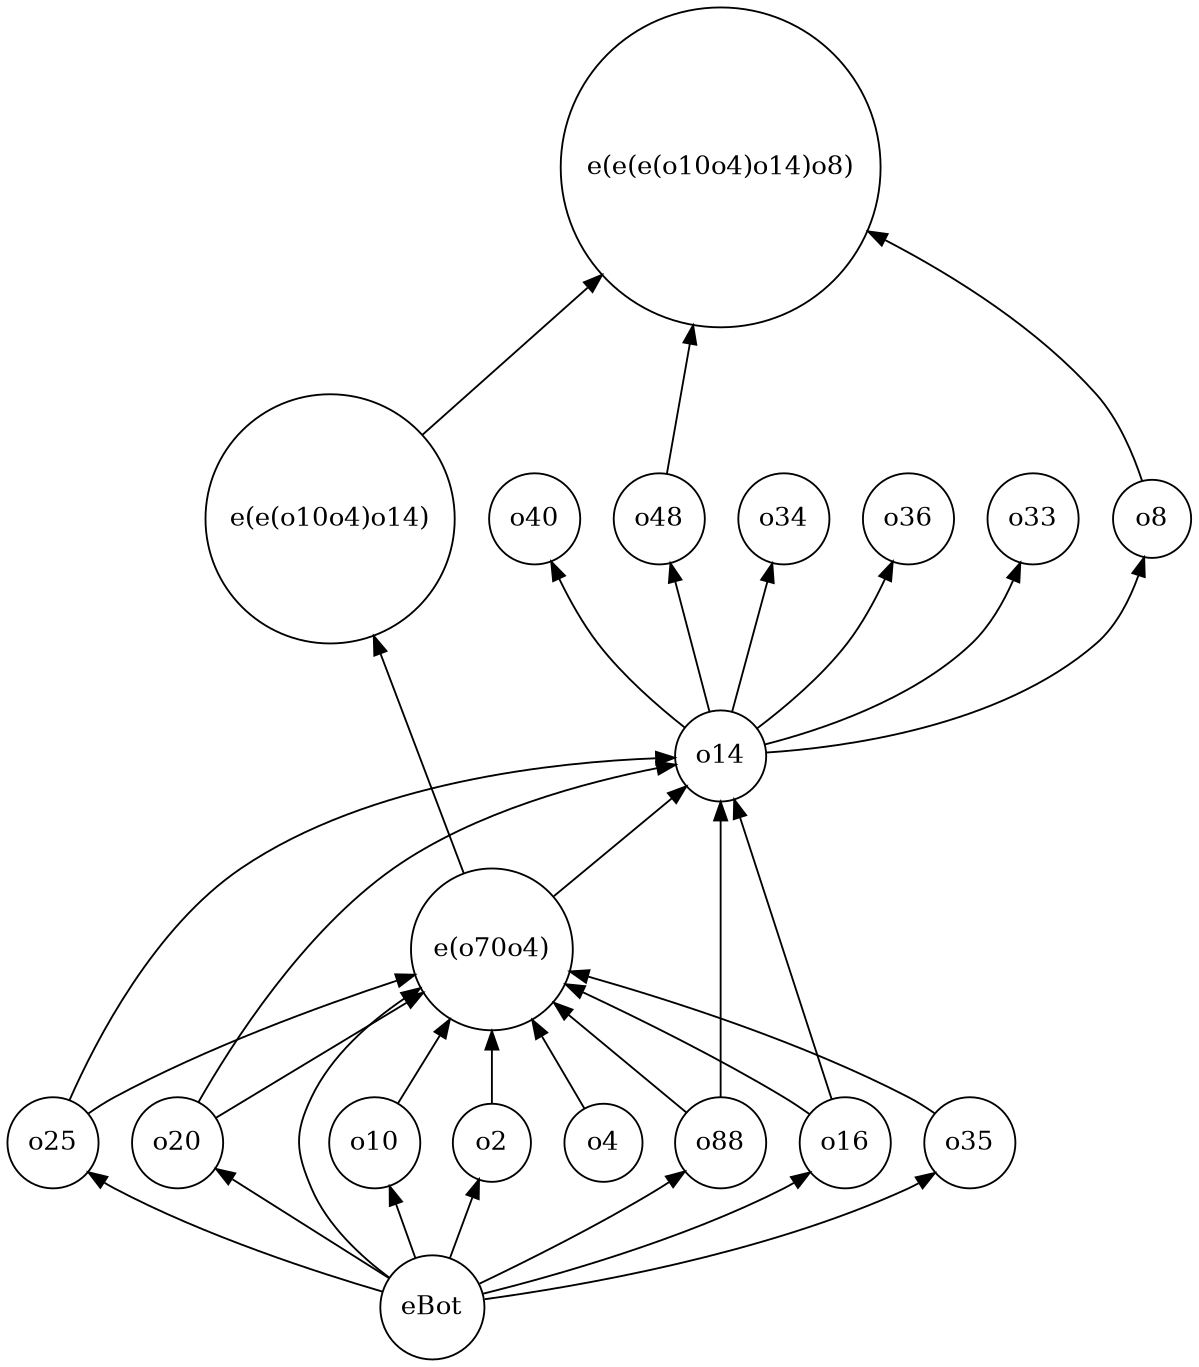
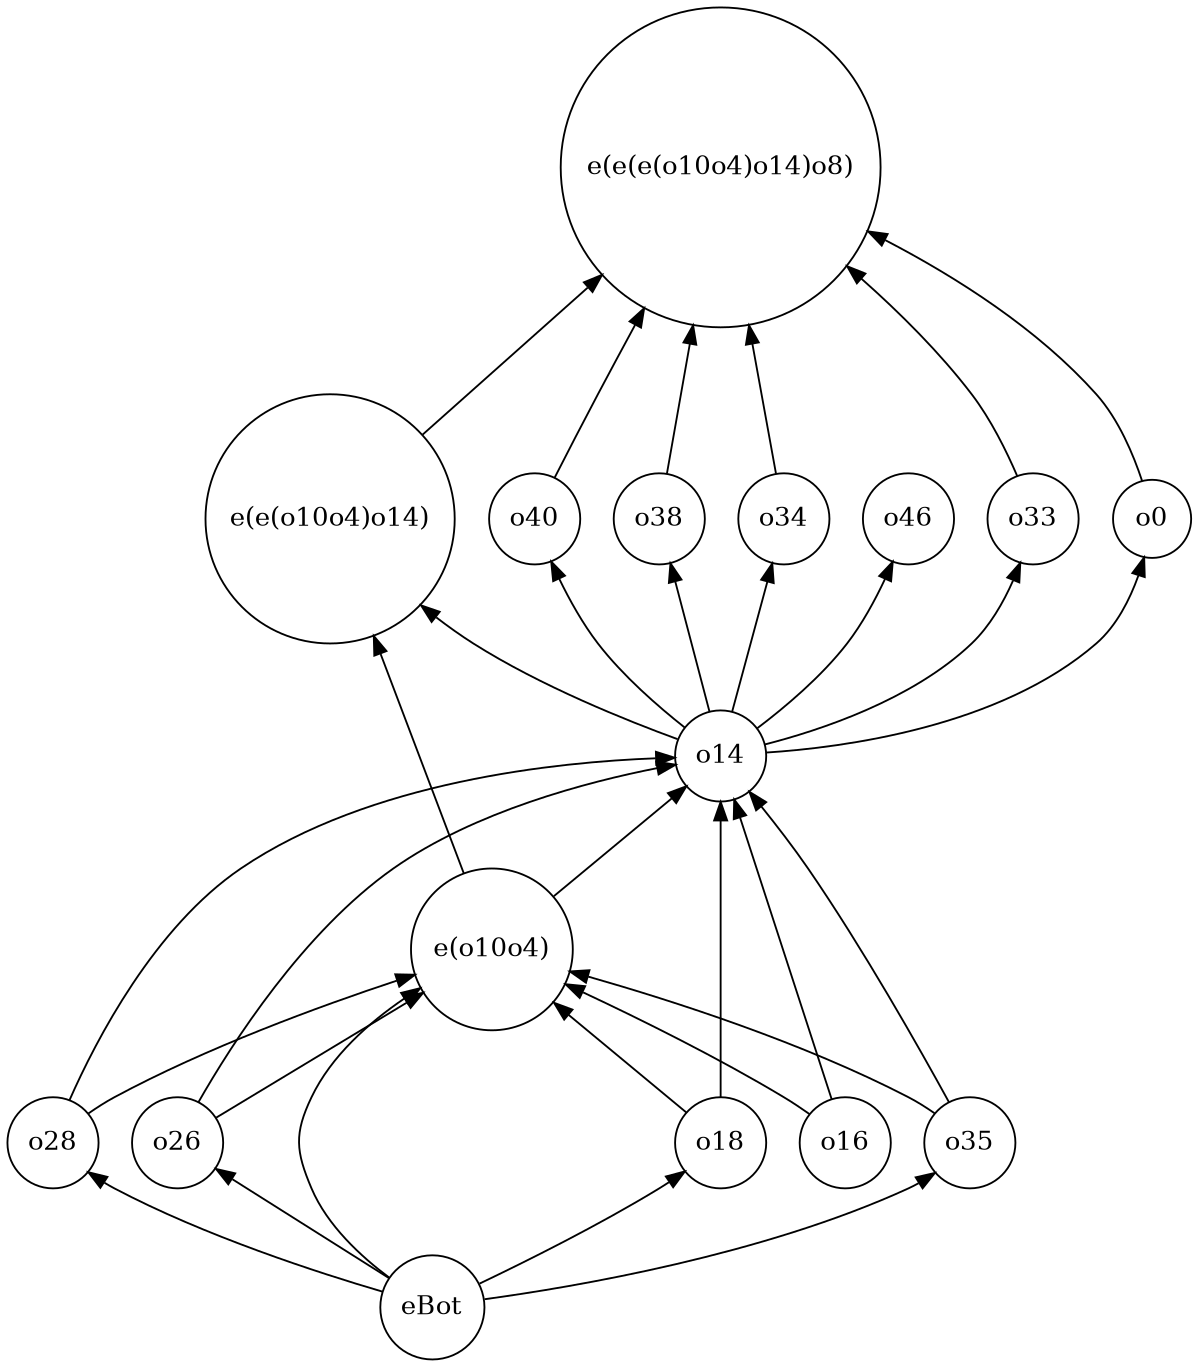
edge "o33" -> "e(e(e(o10o4)o14)o8)": added
edge "o40" -> "e(e(e(o10o4)o14)o8)": added
edge "o34" -> "e(e(e(o10o4)o14)o8)": added
node "o48": label "o48" -> "o38"
node "o36": label "o36" -> "o46"
node "o8": label "o8" -> "o0"
edge "o14" -> "e(e(o10o4)o14)": added
node "e(o70o4)": label "e(o70o4)" -> "e(o10o4)"
edge "o35" -> "o14": added
node "o25": label "o25" -> "o28"
node "o20": label "o20" -> "o26"
node "o10": removed
node "o2": removed
node "o4": removed
node "o88": label "o88" -> "o18"
edge "eBot" -> "o16": removed
